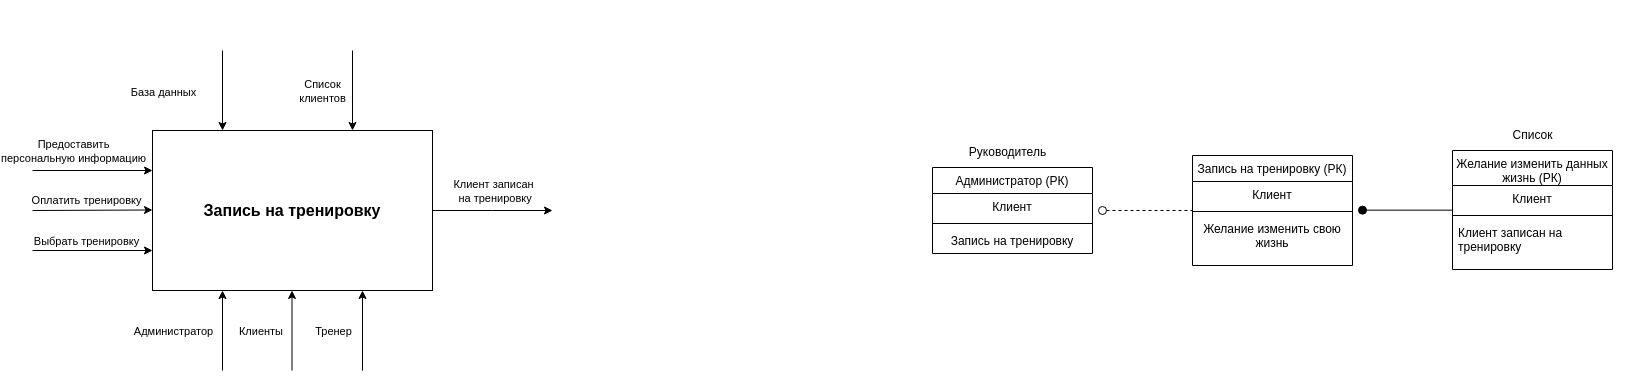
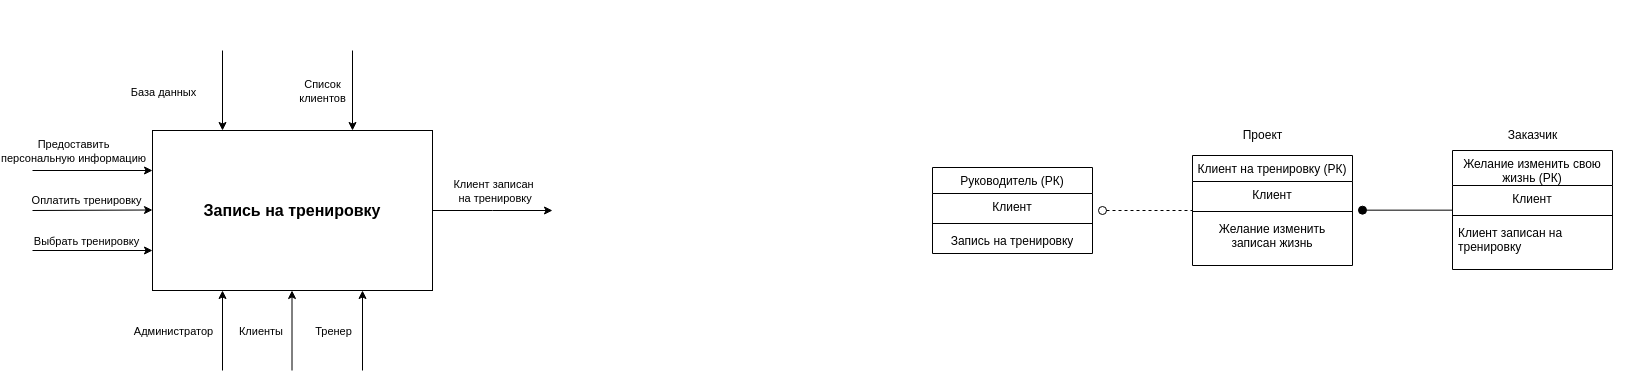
node "Проект": added
node "Список": label "Список" -> "Заказчик"
node "Руководитель": removed
node "Желание изменить данных жизнь (РК)": label "Желание изменить данных жизнь (РК)" -> "Желание изменить свою жизнь (РК)"
node "Запись на тренировку (РК)": label "Запись на тренировку (РК)" -> "Клиент на тренировку (РК)"
node "Администратор (РК)": label "Администратор (РК)" -> "Руководитель (РК)"
node "Желание изменить свою жизнь": label "Желание изменить свою жизнь" -> "Желание изменить записан жизнь"
